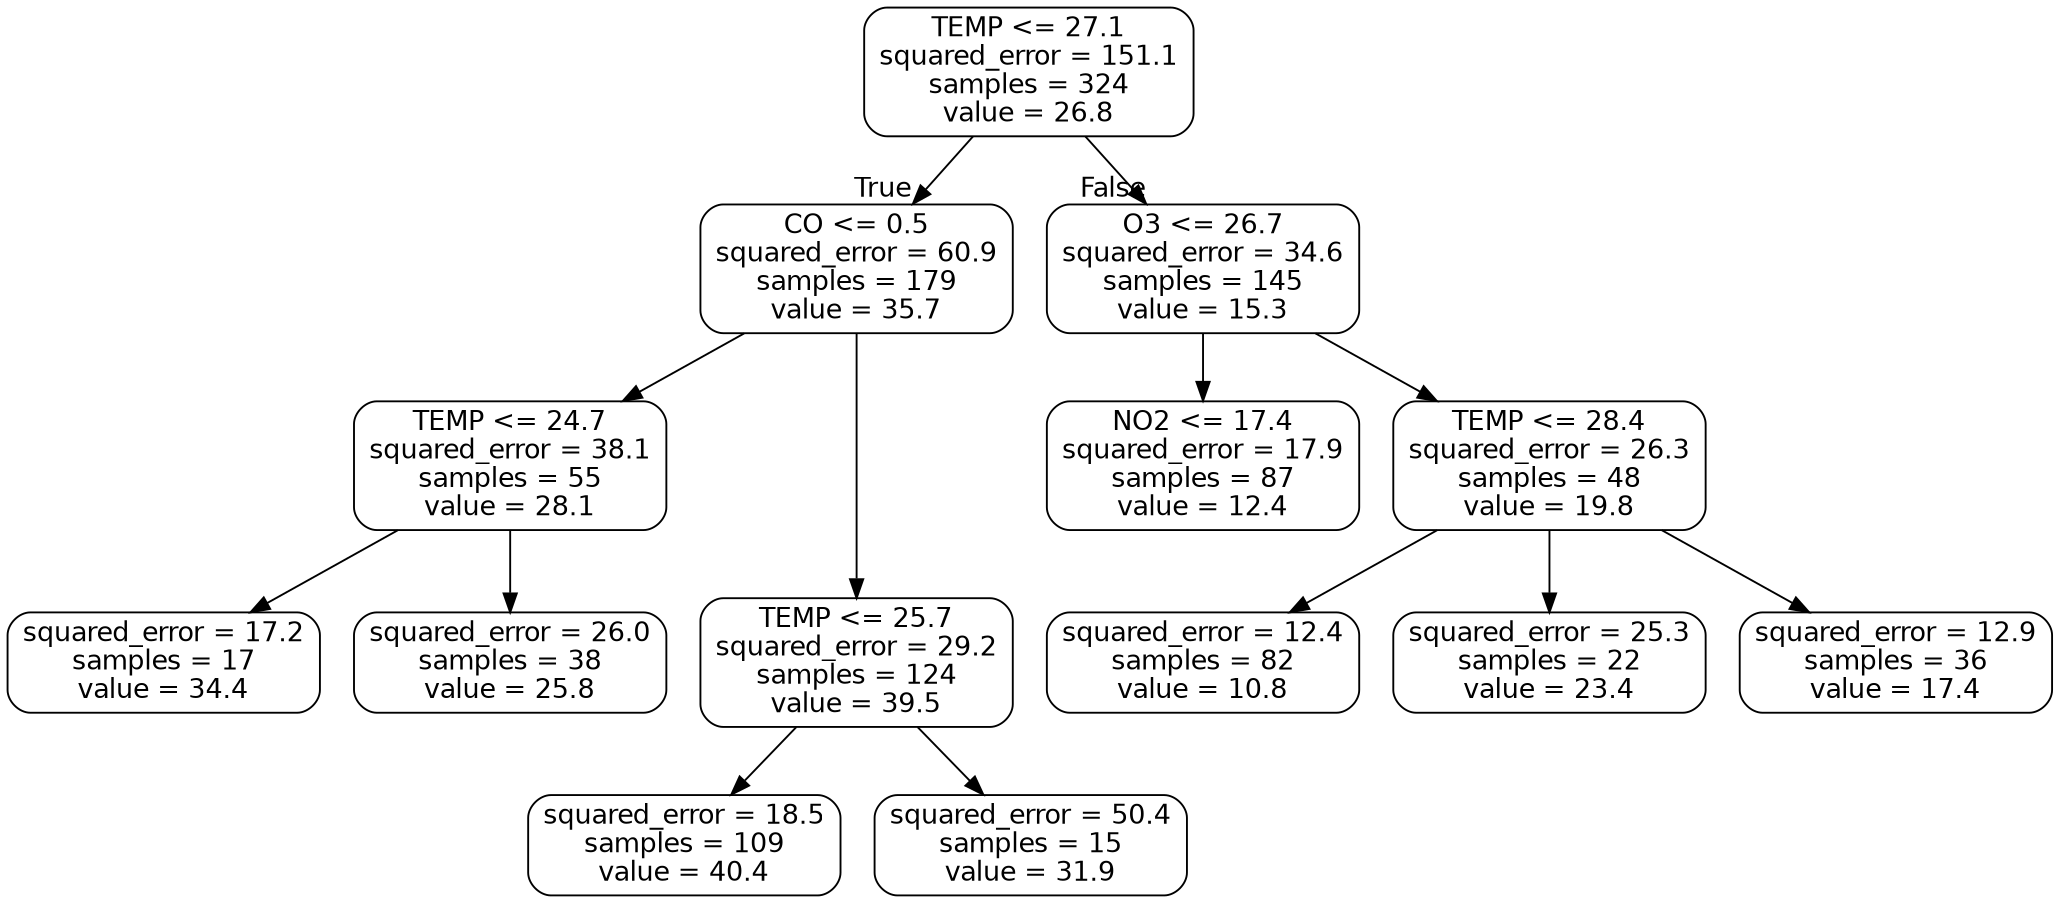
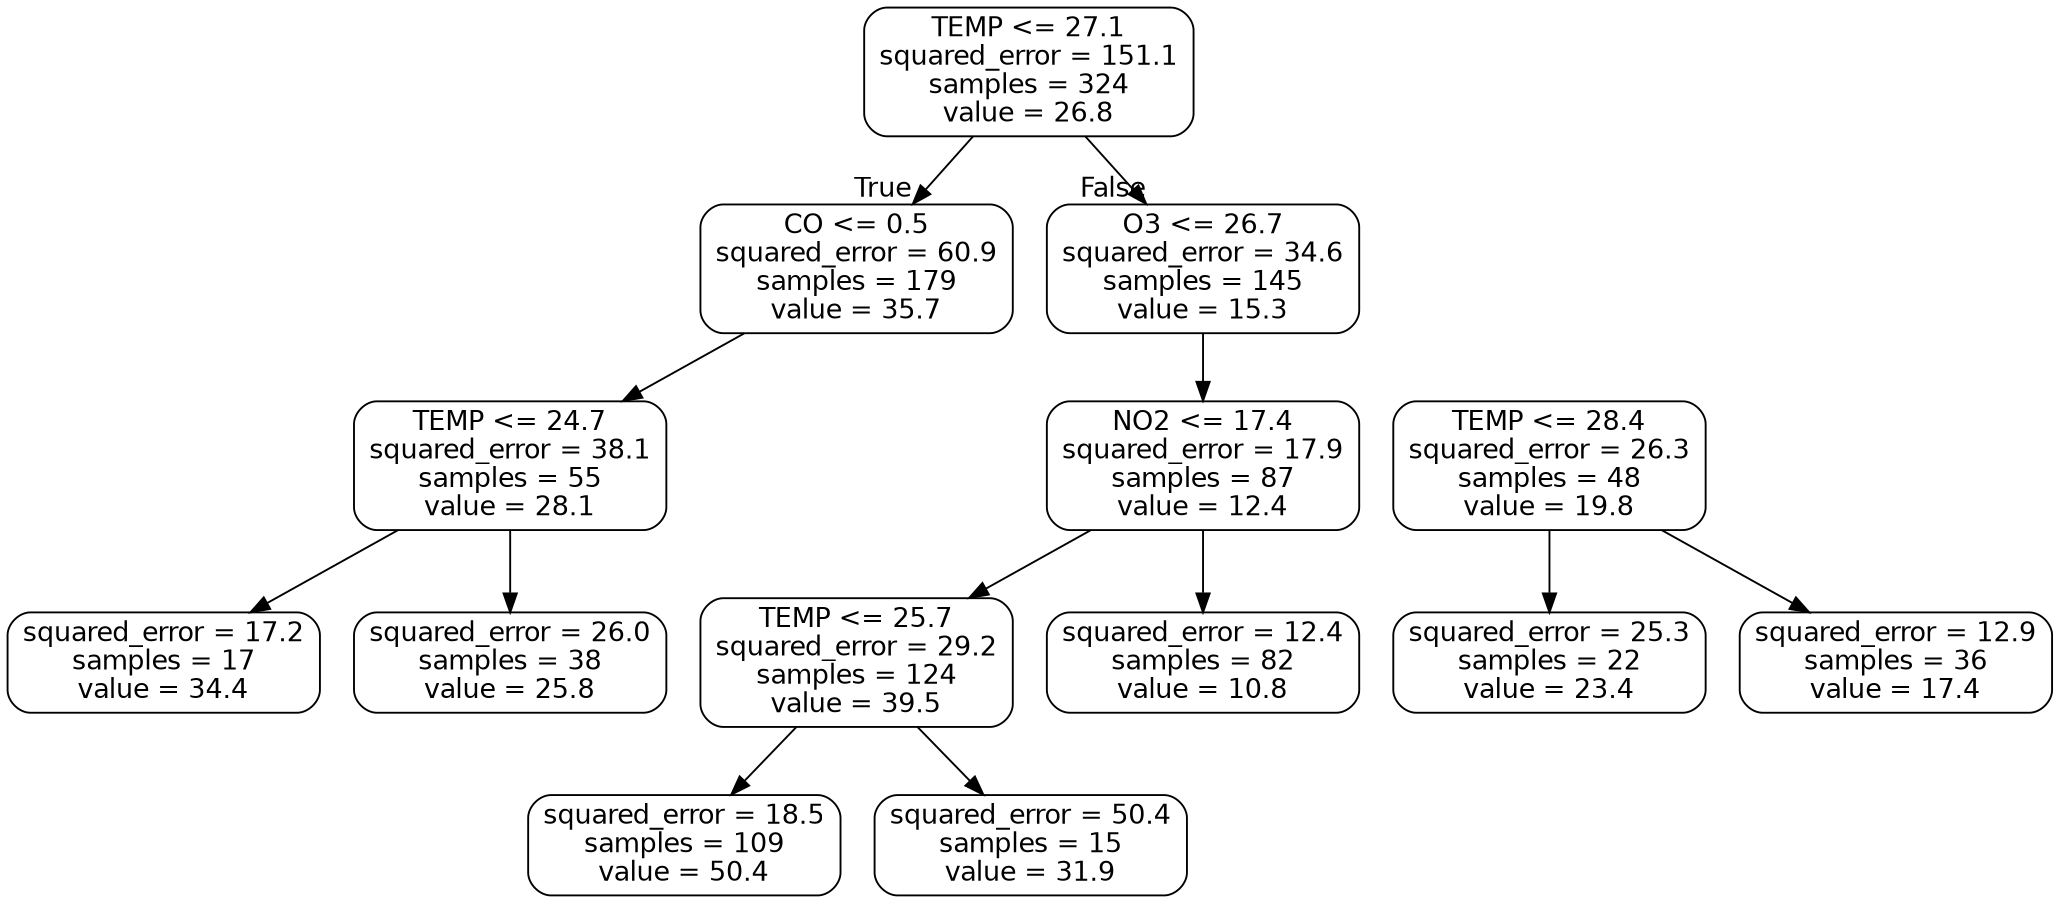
edge "O3 <= 26.7 squared_error = 34.6 samples = 145 value = 15.3" -> "TEMP <= 28.4 squared_error = 26.3 samples = 48 value = 19.8": removed
edge "CO <= 0.5 squared_error = 60.9 samples = 179 value = 35.7" -> "TEMP <= 25.7 squared_error = 29.2 samples = 124 value = 39.5": now "NO2 <= 17.4 squared_error = 17.9 samples = 87 value = 12.4" -> "TEMP <= 25.7 squared_error = 29.2 samples = 124 value = 39.5"
edge "TEMP <= 28.4 squared_error = 26.3 samples = 48 value = 19.8" -> "squared_error = 12.4 samples = 82 value = 10.8": now "NO2 <= 17.4 squared_error = 17.9 samples = 87 value = 12.4" -> "squared_error = 12.4 samples = 82 value = 10.8"
node "squared_error = 18.5 samples = 109 value = 40.4": label "squared_error = 18.5 samples = 109 value = 40.4" -> "squared_error = 18.5 samples = 109 value = 50.4"
